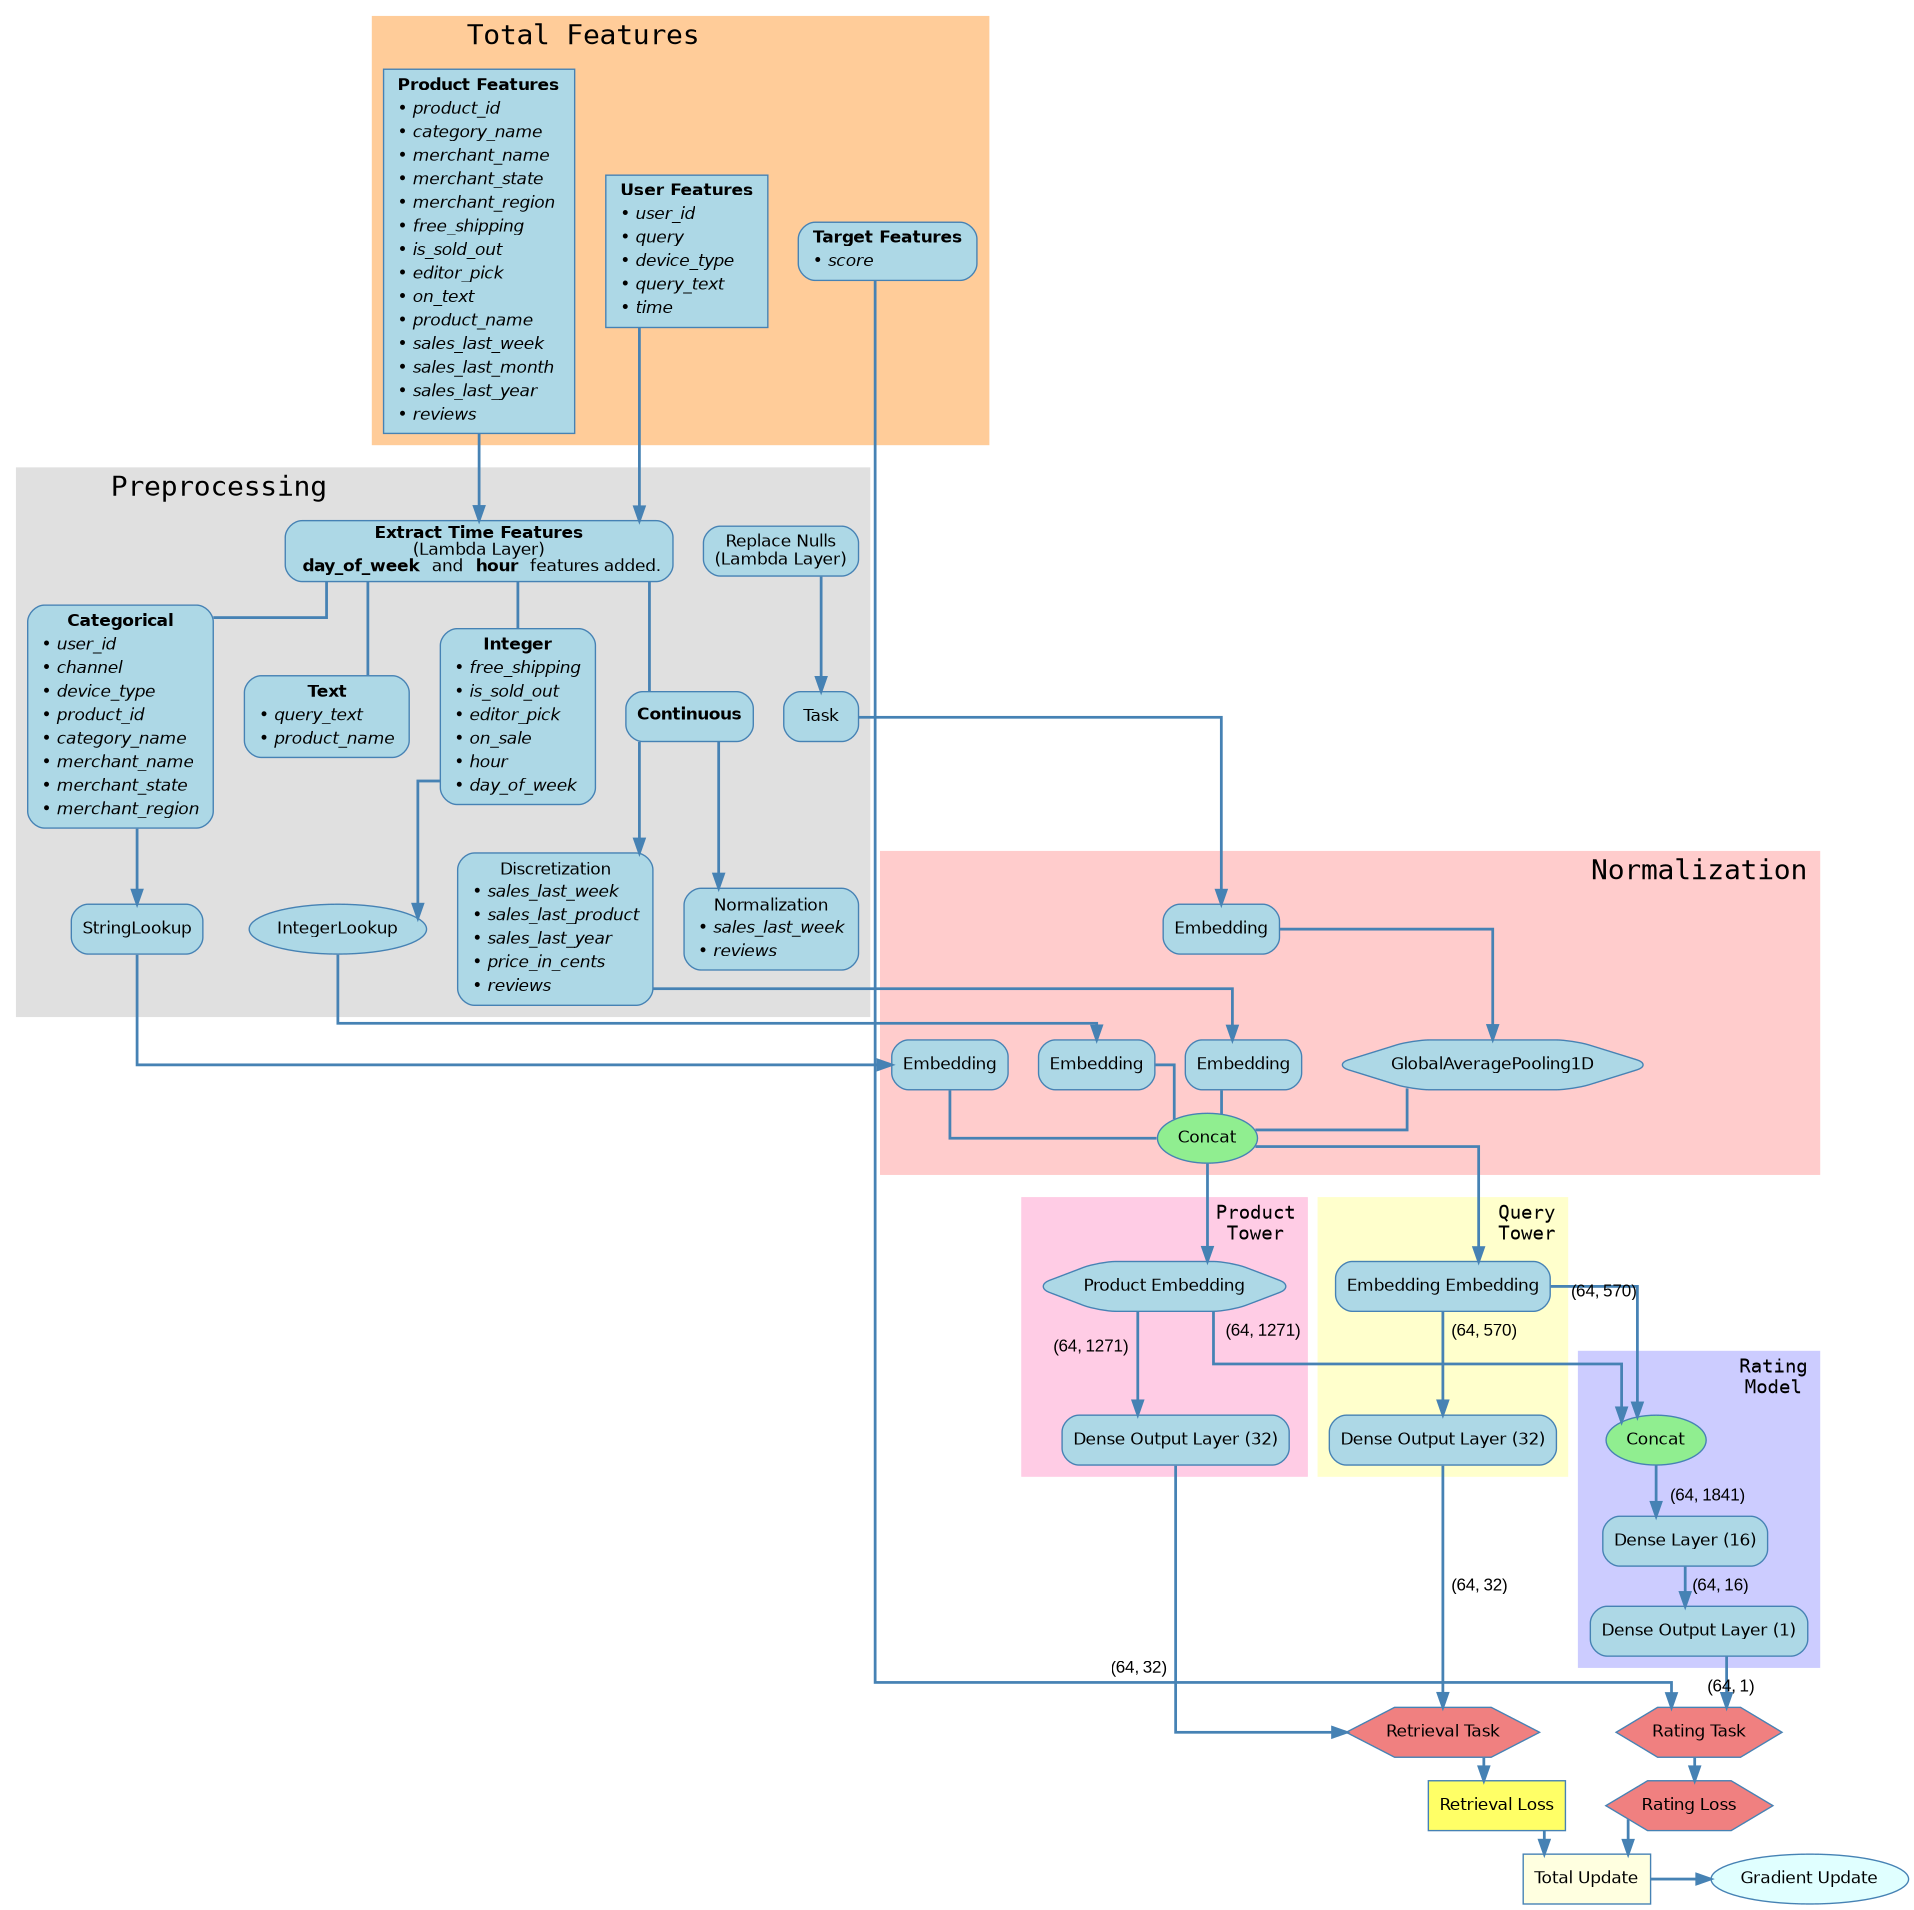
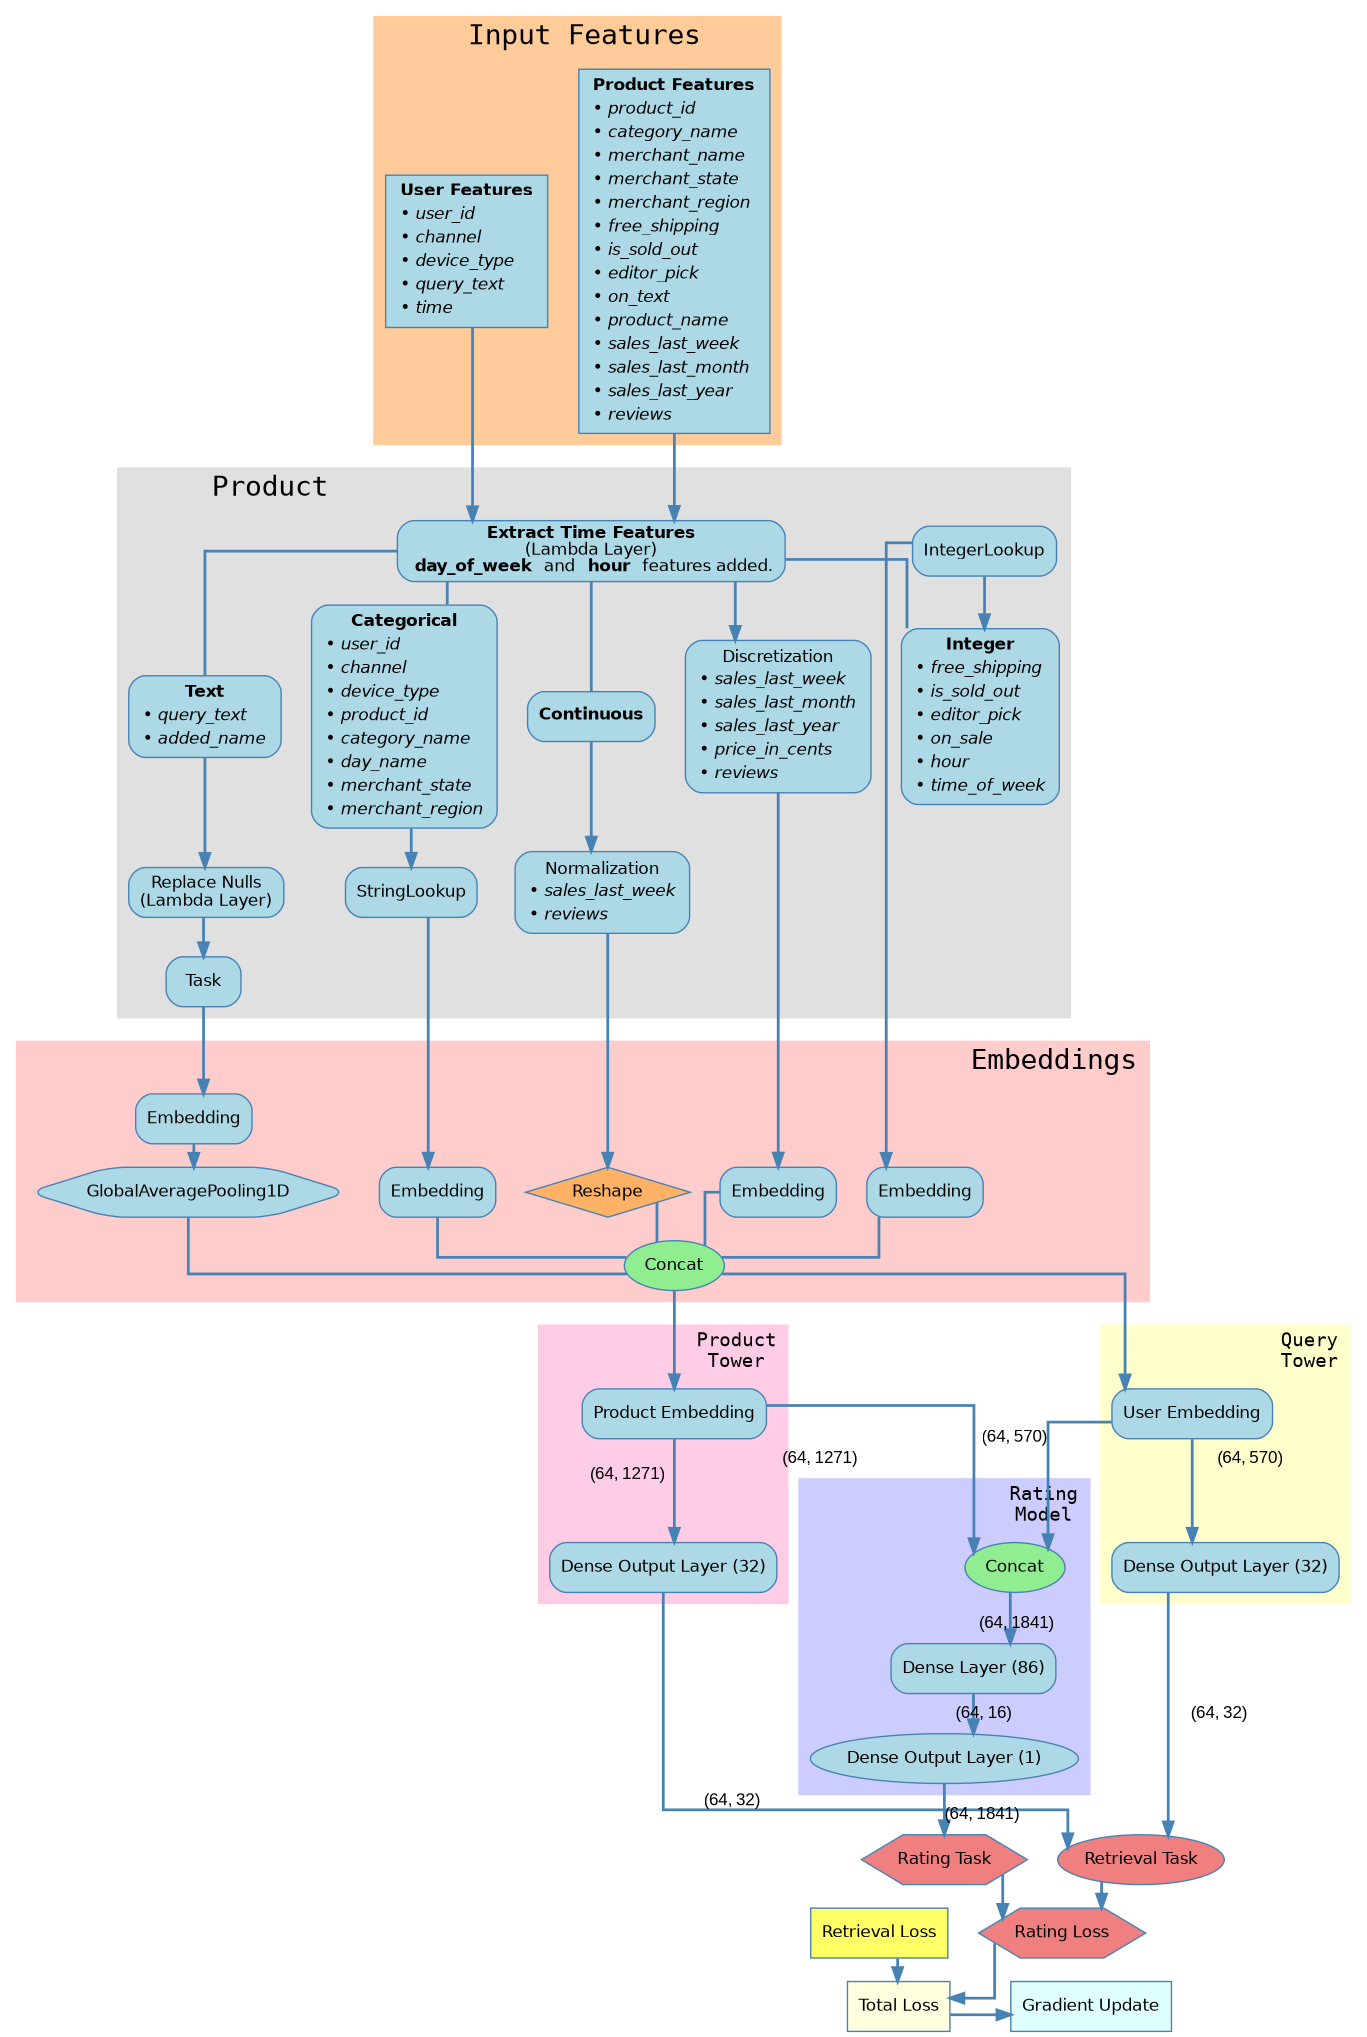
cluster "     Total Features": label "     Total Features" -> "     Input Features"
node "User Features": text "query" -> "channel"
node "Target Features": removed
cluster "     Preprocessing": label "     Preprocessing" -> "     Product"
node "Text": text "product_name" -> "added_name"
node "Categorical": text "merchant_name" -> "day_name"
node "Integer": text "day_of_week" -> "time_of_week"
edge "Continuous" -> "Discretization": now "Extract Time Features" -> "Discretization"
edge "Text" -> "Replace Nulls": added
edge "Integer" -> "IntegerLookup": reversed
cluster " Normalization": label " Normalization" -> " Embeddings"
node "Discretization": text "sales_last_product" -> "sales_last_month"
node "IntegerLookup": shape ellipse -> box
node "Reshape": added
node "Product Embedding": shape hexagon -> box
node "Embedding Embedding": label "Embedding Embedding" -> "User Embedding"
node "Dense Layer (16)": label "Dense Layer (16)" -> "Dense Layer (86)"
node "Dense Output Layer (1)": shape box -> ellipse
edge "Dense Output Layer (1)" -> "Rating Task": label "  (64, 1)" -> "(64, 1841)"
node "Retrieval Task": shape hexagon -> ellipse
edge "Retrieval Task" -> "Retrieval Loss": now "Retrieval Task" -> "Rating Loss"
node "Total Update": label "Total Update" -> "Total Loss"
node "Gradient Update": shape ellipse -> box
